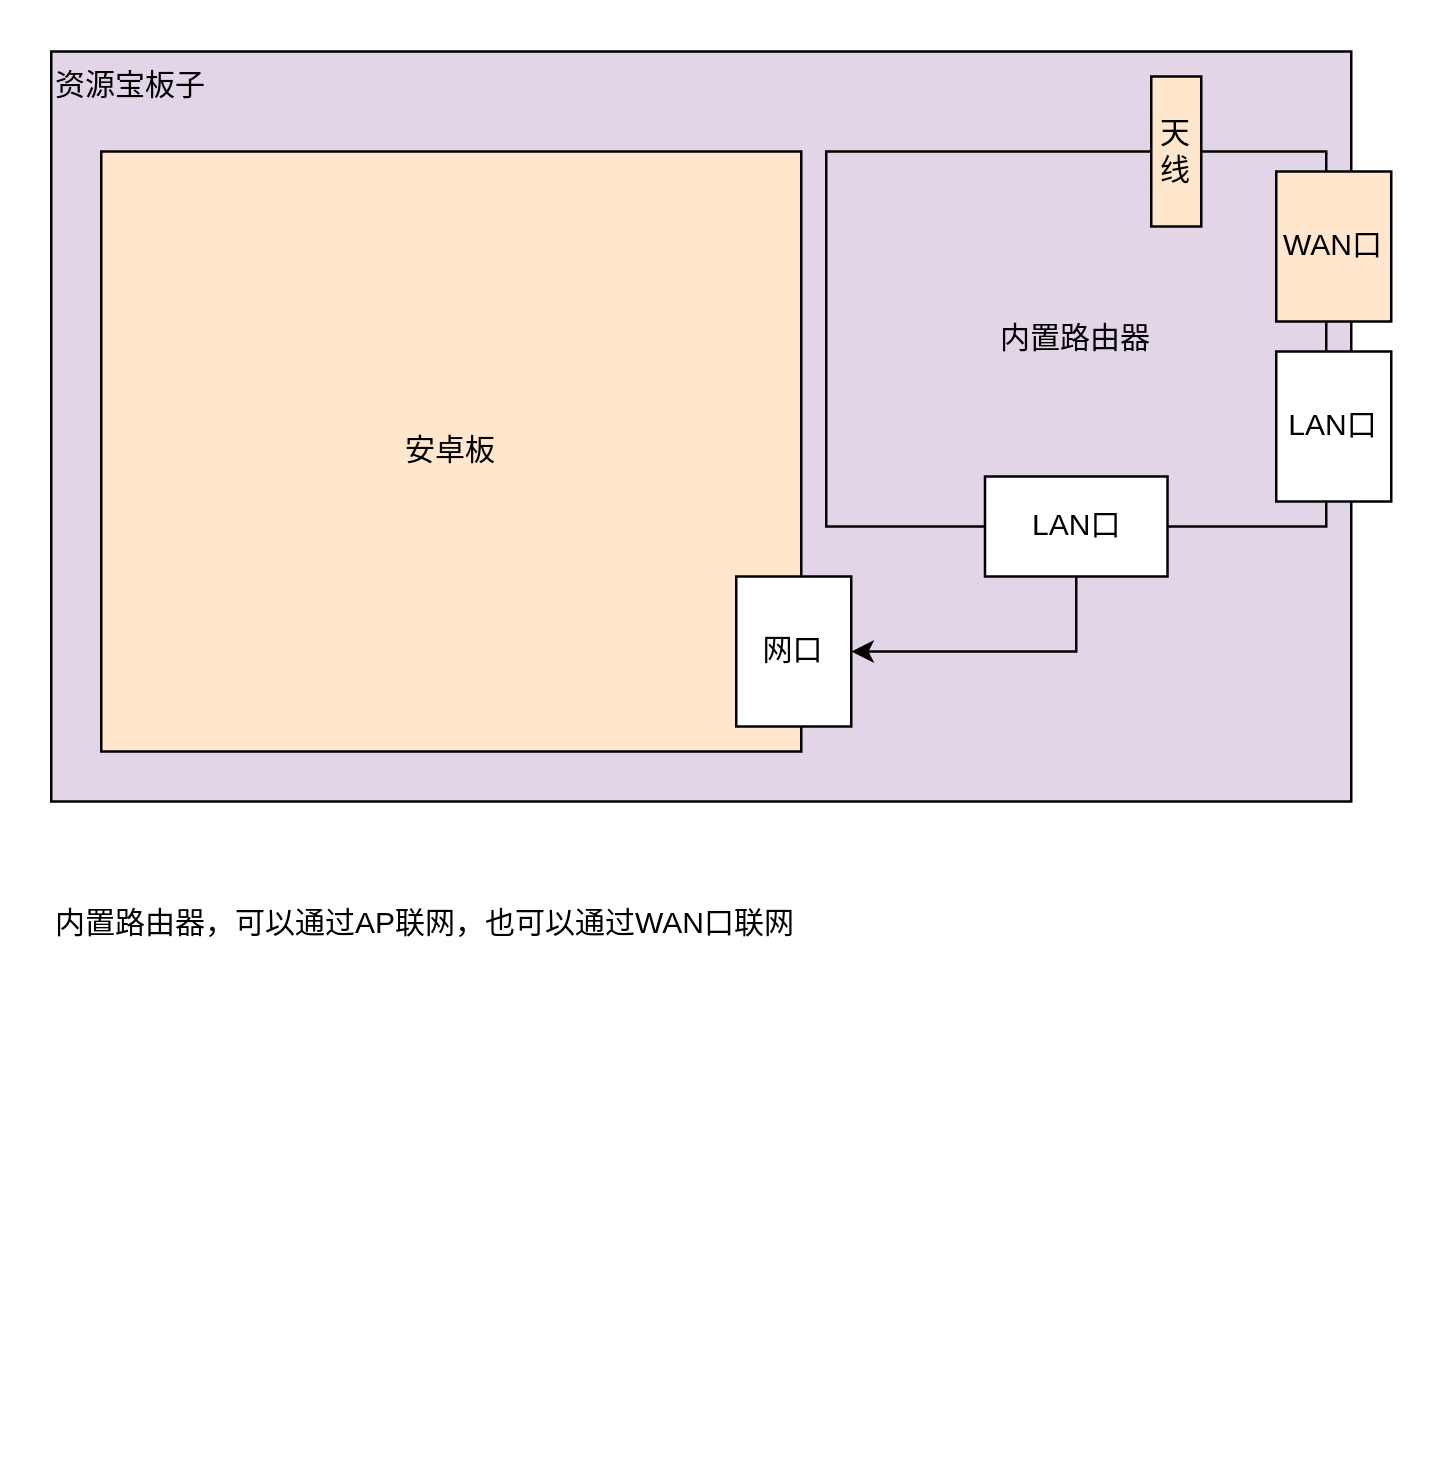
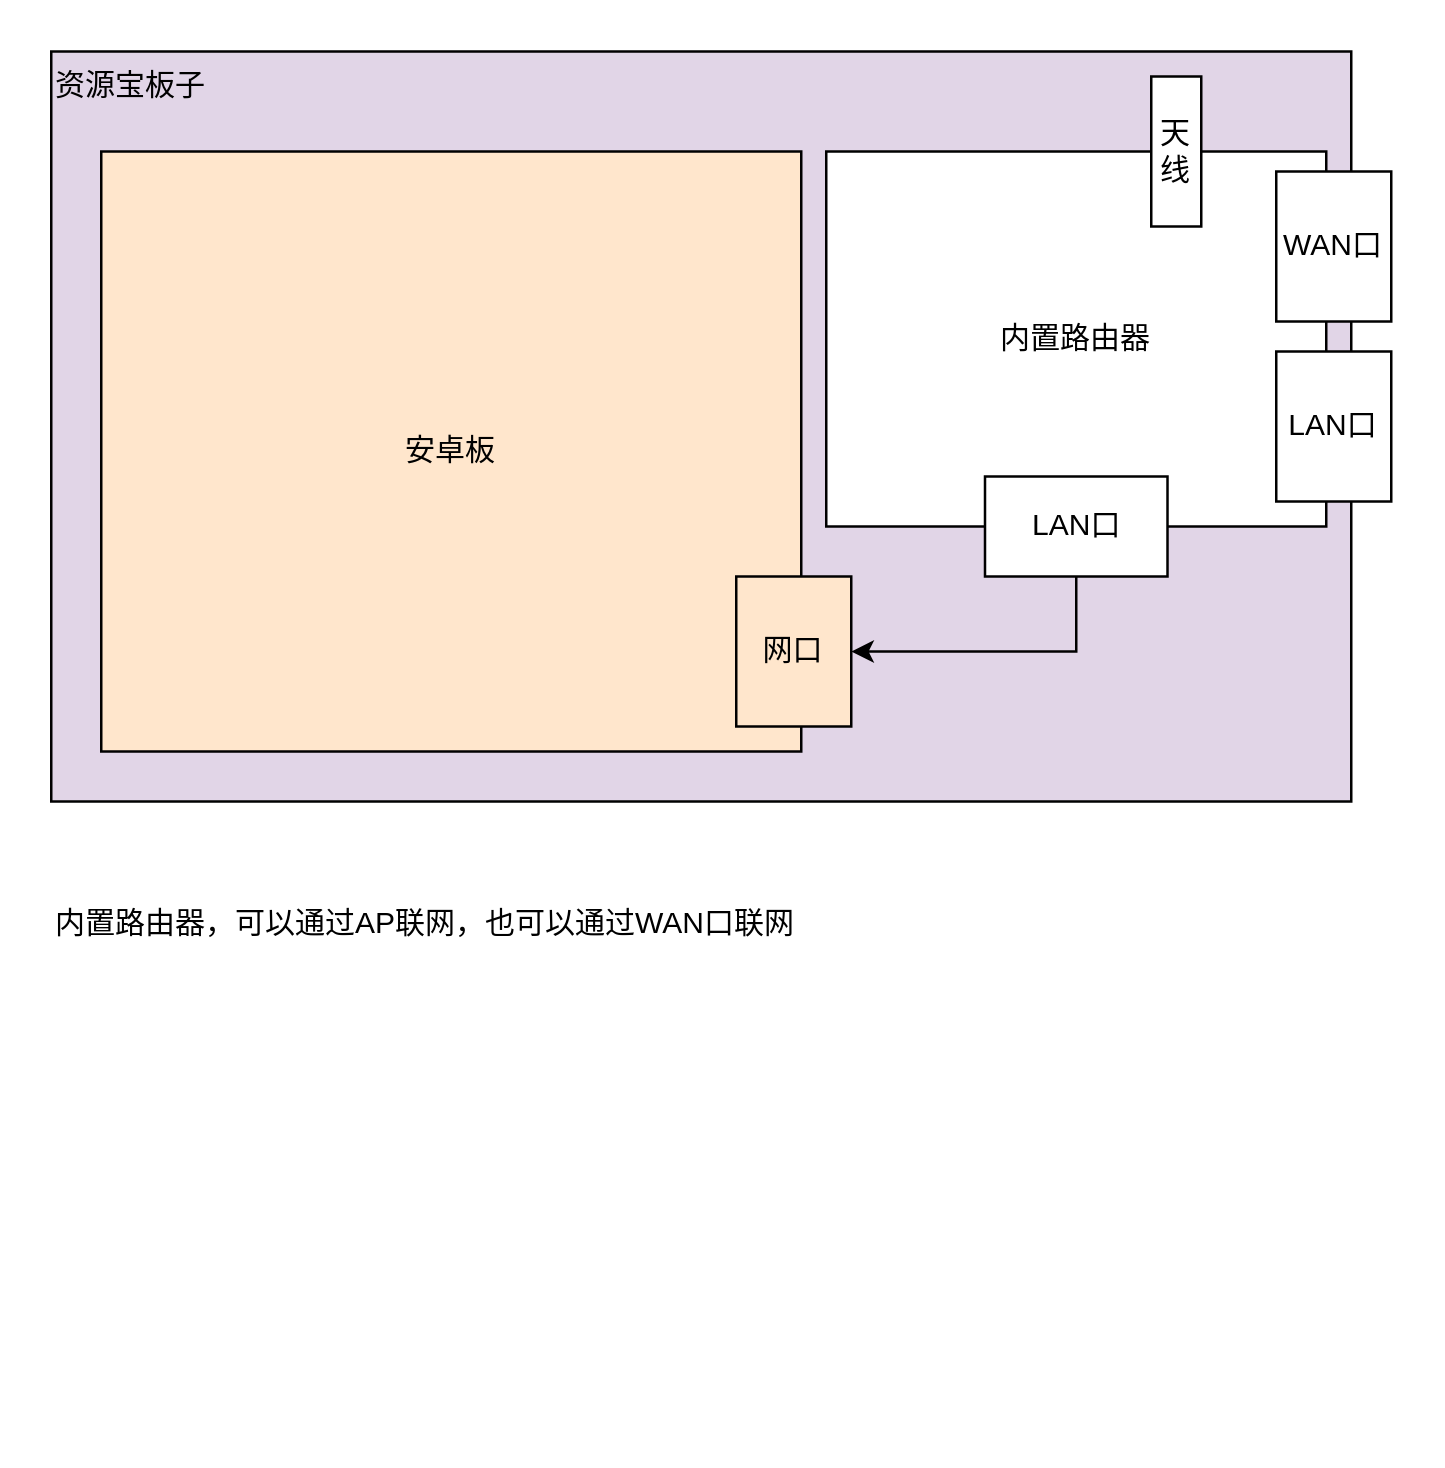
node "天线": fillcolor #ffe6cc -> #ffffff
node "WAN口": fillcolor #ffe6cc -> #ffffff
node "内置路由器": fillcolor #e1d5e7 -> #ffffff
node "网口": fillcolor #ffffff -> #ffe6cc
